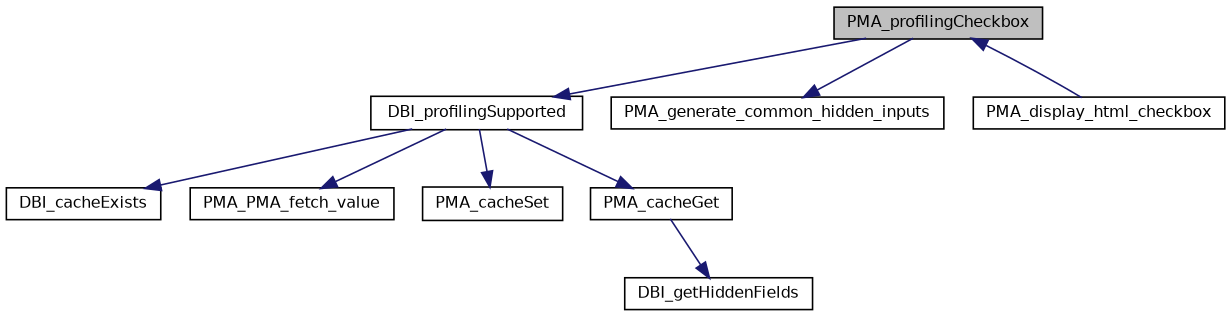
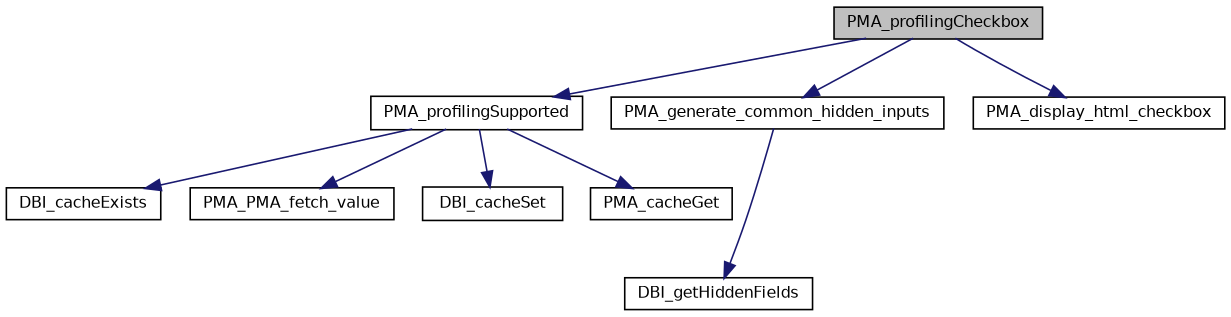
edge "PMA_display_html_checkbox" -> "PMA_profilingCheckbox": reversed
node "DBI_profilingSupported": label "DBI_profilingSupported" -> "PMA_profilingSupported"
node "PMA_cacheSet": label "PMA_cacheSet" -> "DBI_cacheSet"
edge "PMA_cacheGet" -> "DBI_getHiddenFields": now "PMA_generate_common_hidden_inputs" -> "DBI_getHiddenFields"
